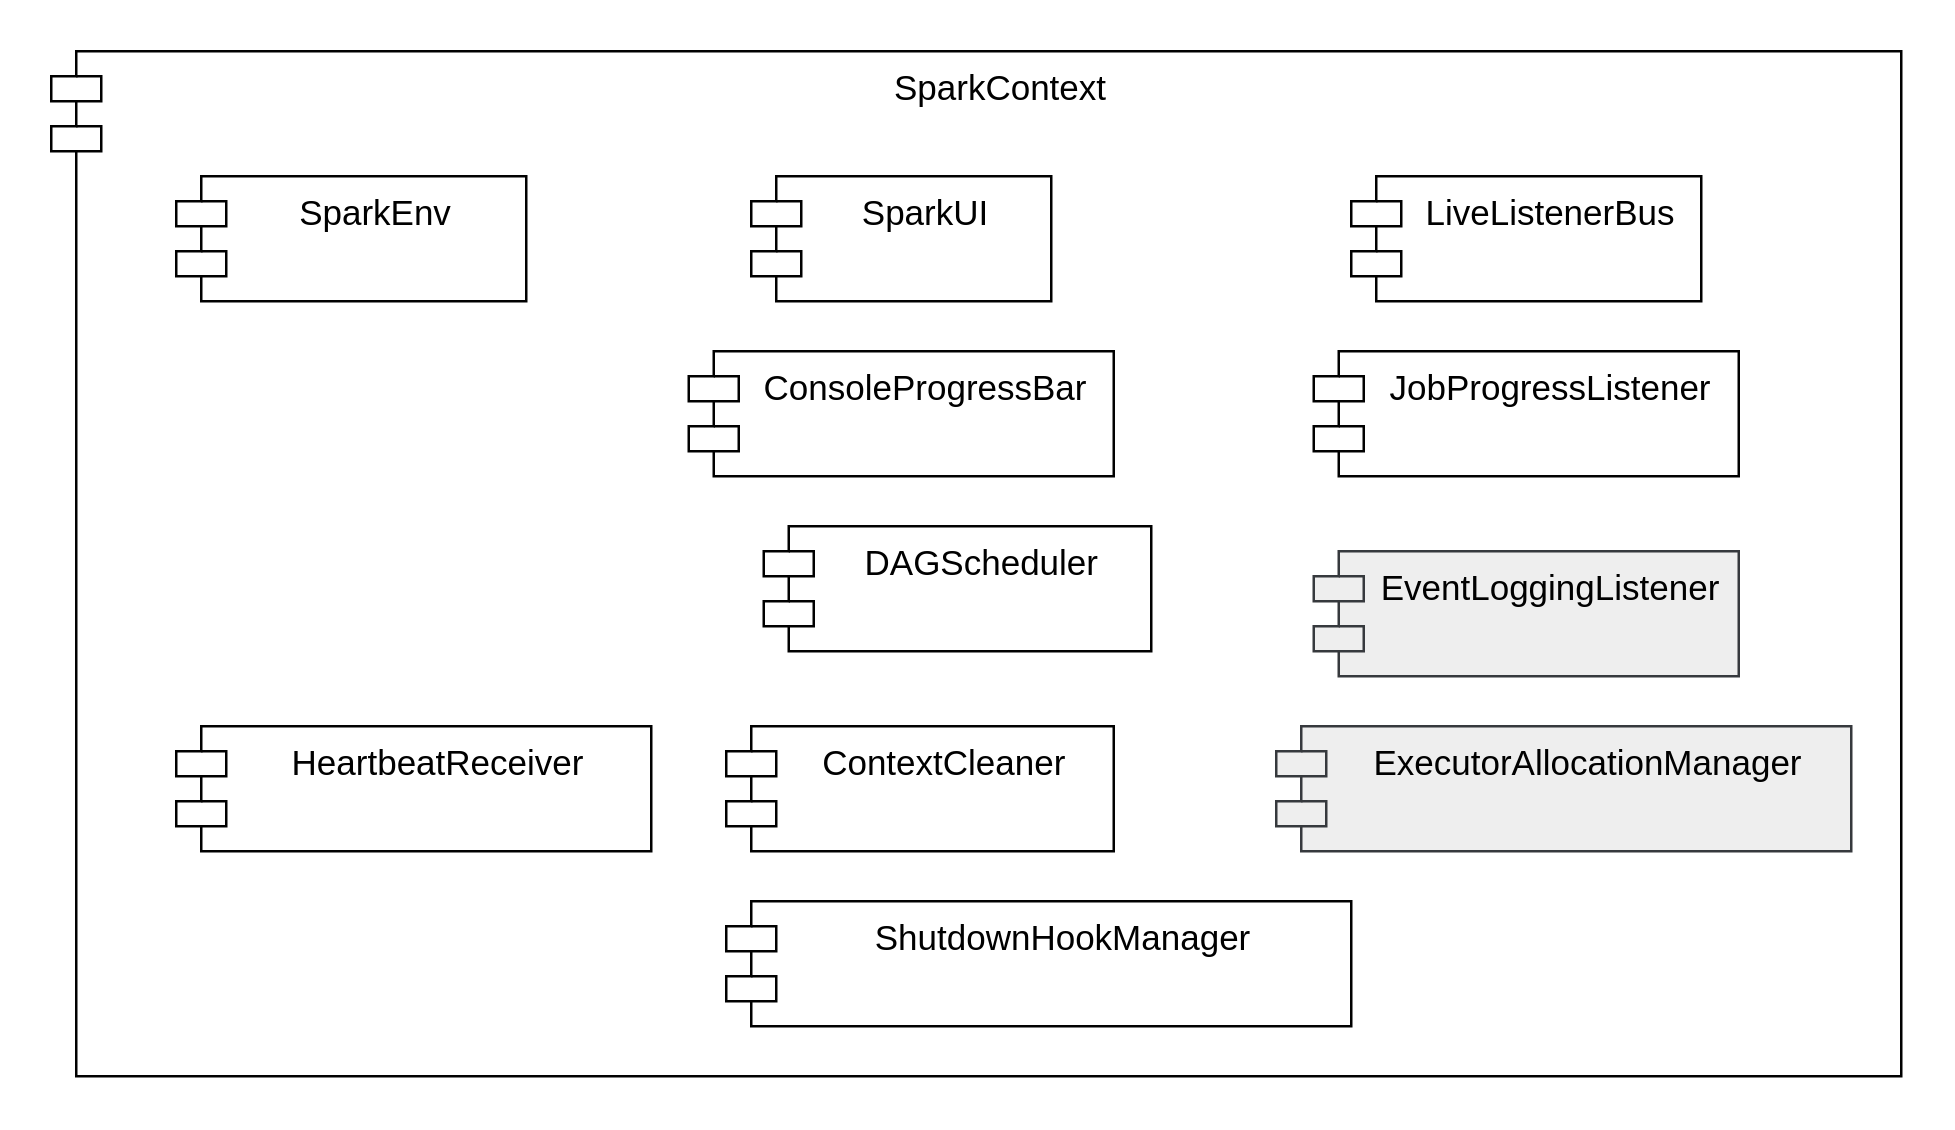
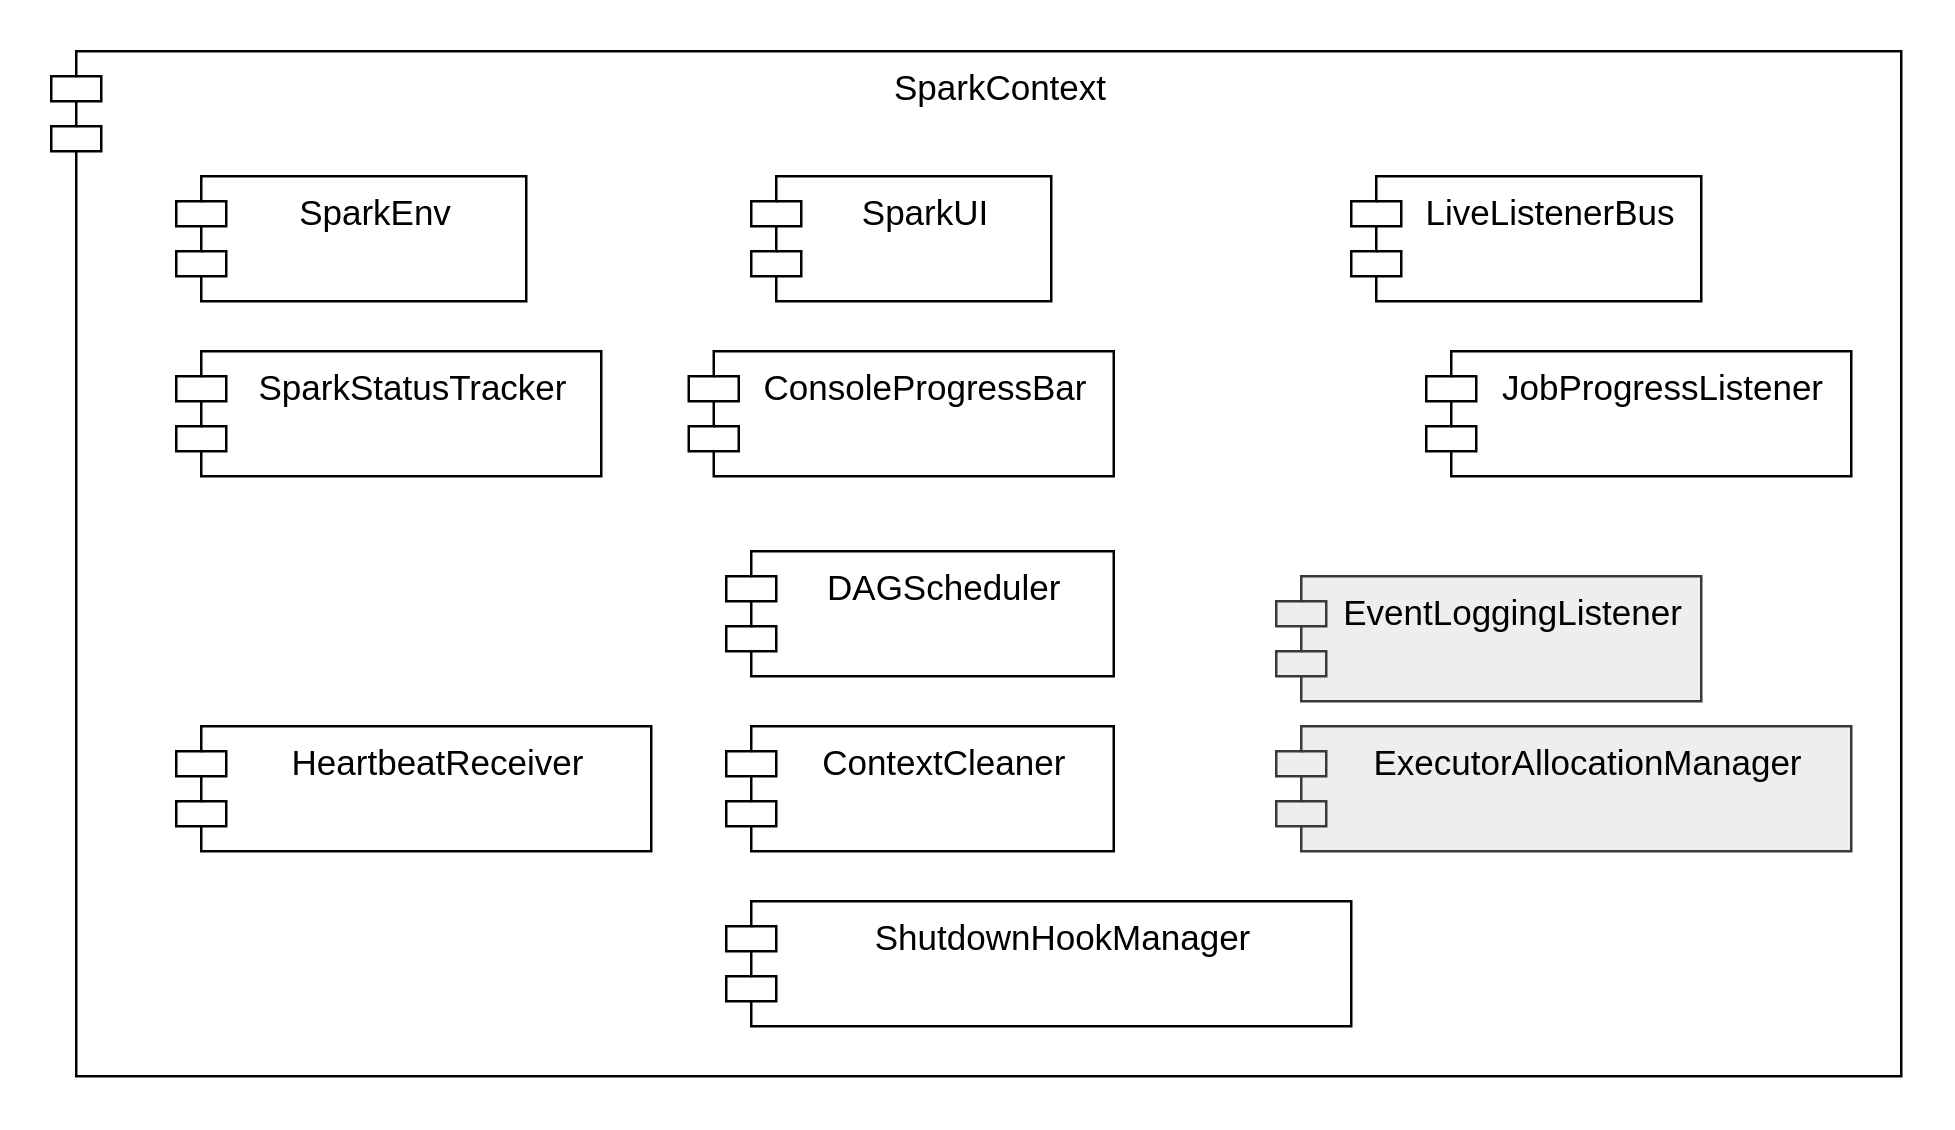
node "SparkStatusTracker": added
node "JobProgressListener": moved (1526, 414) -> (1639, 414)
node "DAGScheduler": moved (958, 589) -> (920, 614)
node "EventLoggingListener": moved (1526, 614) -> (1489, 639)
